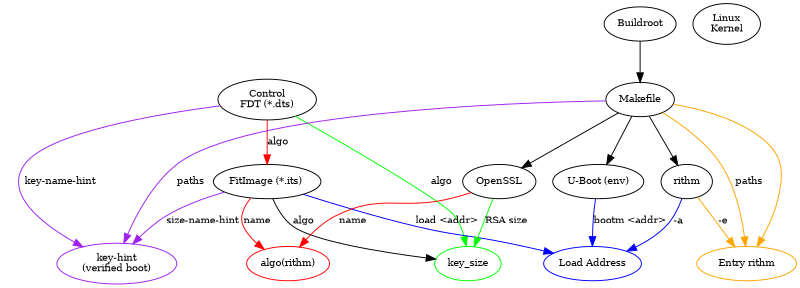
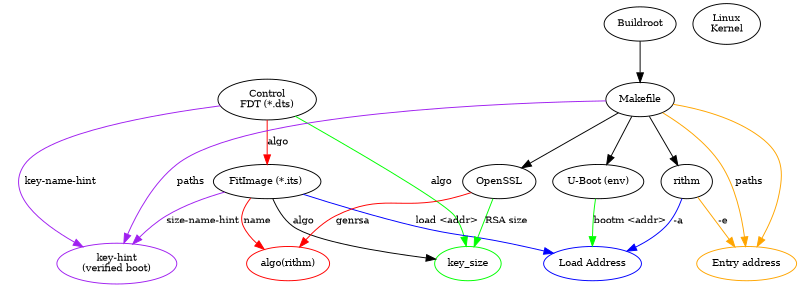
edge "U-Boot (env)" -> "Load Address": color blue -> green
edge "OpenSSL" -> "algo(rithm)": label "name" -> "genrsa"
node "Entry rithm": label "Entry rithm" -> "Entry address"
